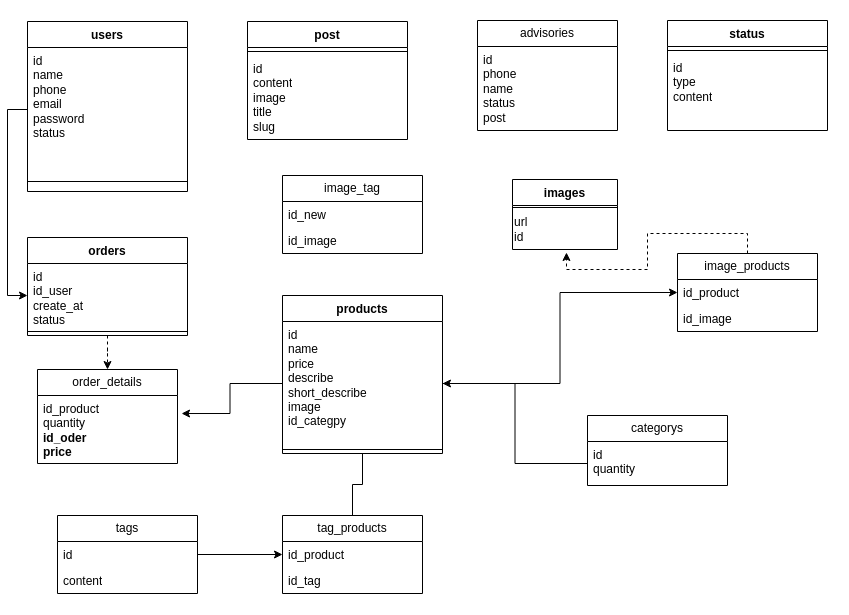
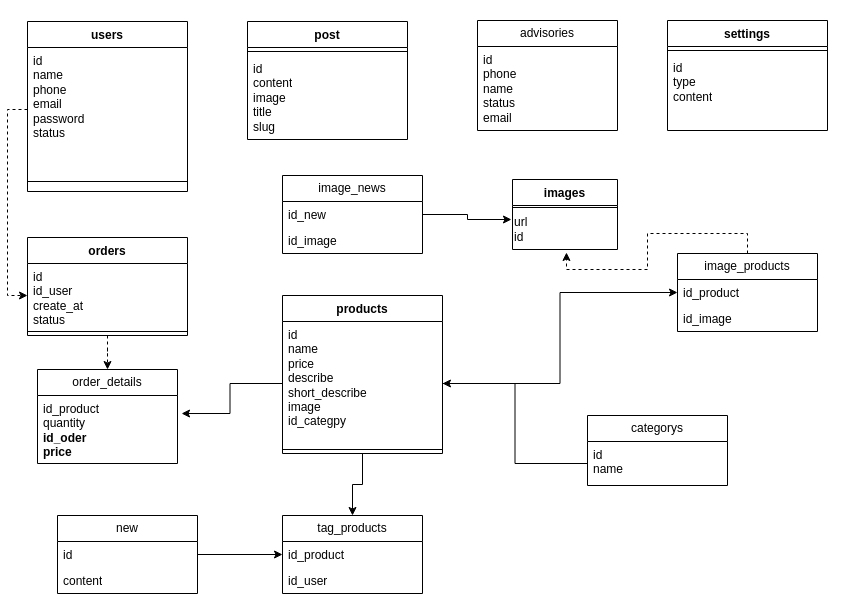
node "status": label "status" -> "settings"
node "id phone name status post": label "id phone name status post" -> "id phone name status email"
node "image_tag": label "image_tag" -> "image_news"
edge "id name phone email password status" -> "id id_user create_at status": style solid -> dashed
edge "id_new" -> "url id": added
node "id quantity": label "id quantity" -> "id name"
edge "products" -- "tag_products": arrowhead none -> classic
node "tags": label "tags" -> "new"
node "id_tag": label "id_tag" -> "id_user"
